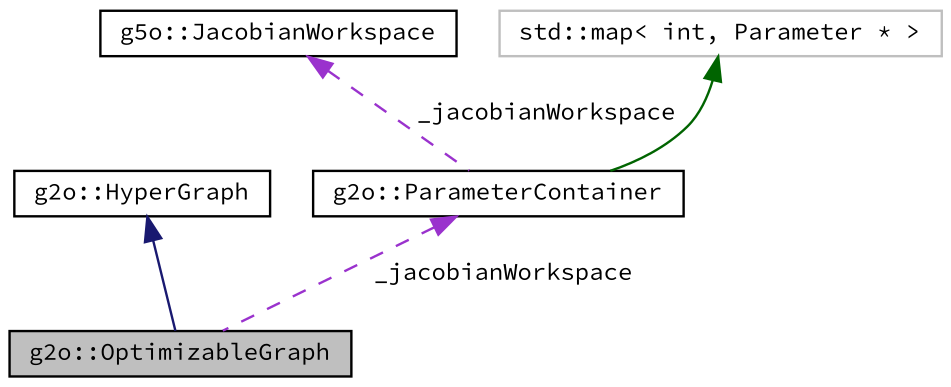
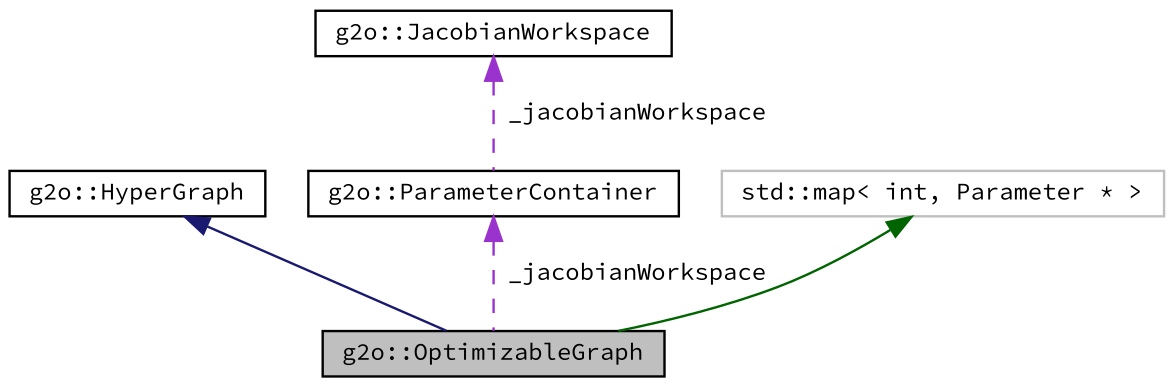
node "g5o::JacobianWorkspace": label "g5o::JacobianWorkspace" -> "g2o::JacobianWorkspace"
edge "g2o::ParameterContainer" -> "std::map< int, Parameter * >": now "g2o::OptimizableGraph" -> "std::map< int, Parameter * >"
